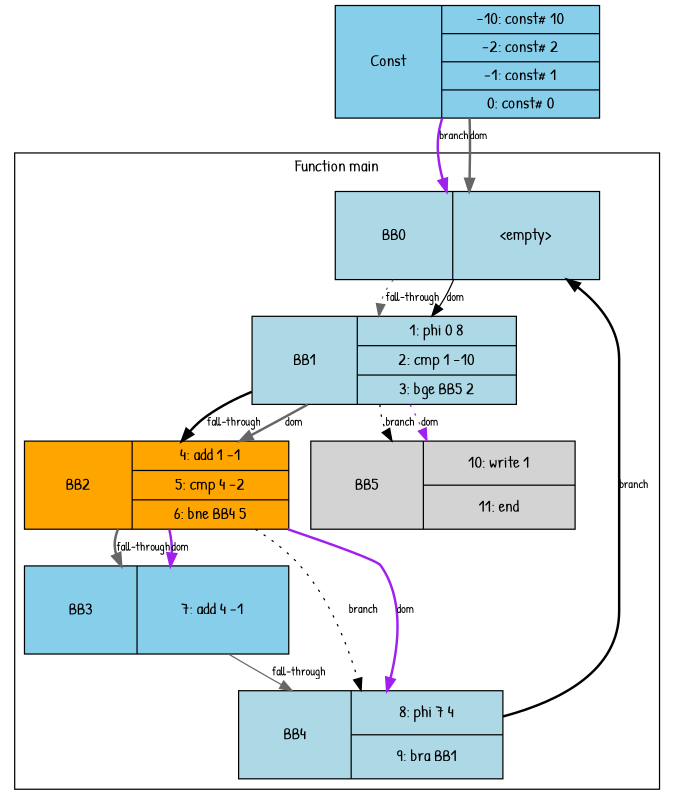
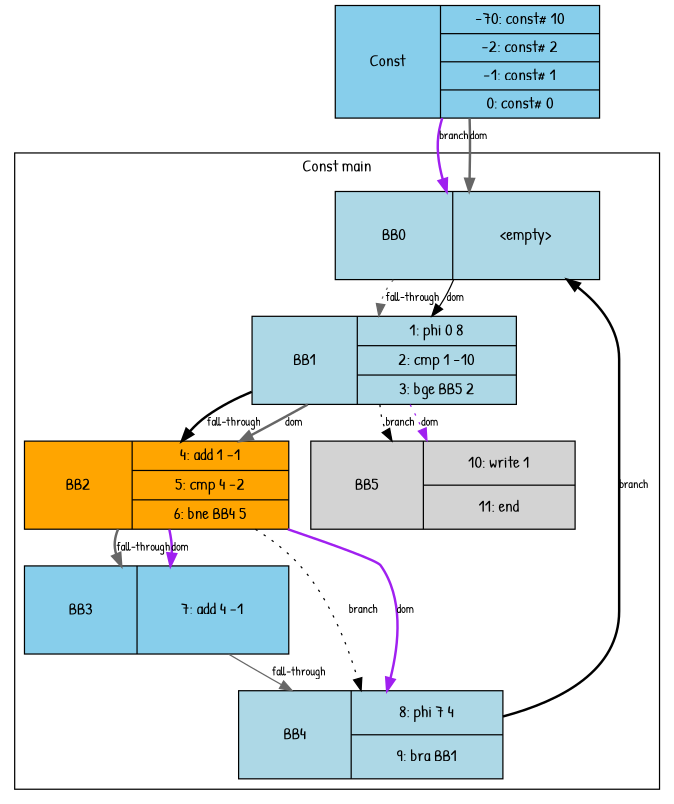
node "Const": text "-10: const# 10" -> "-70: const# 10"
cluster "Function main": label "Function main" -> "Const main"
